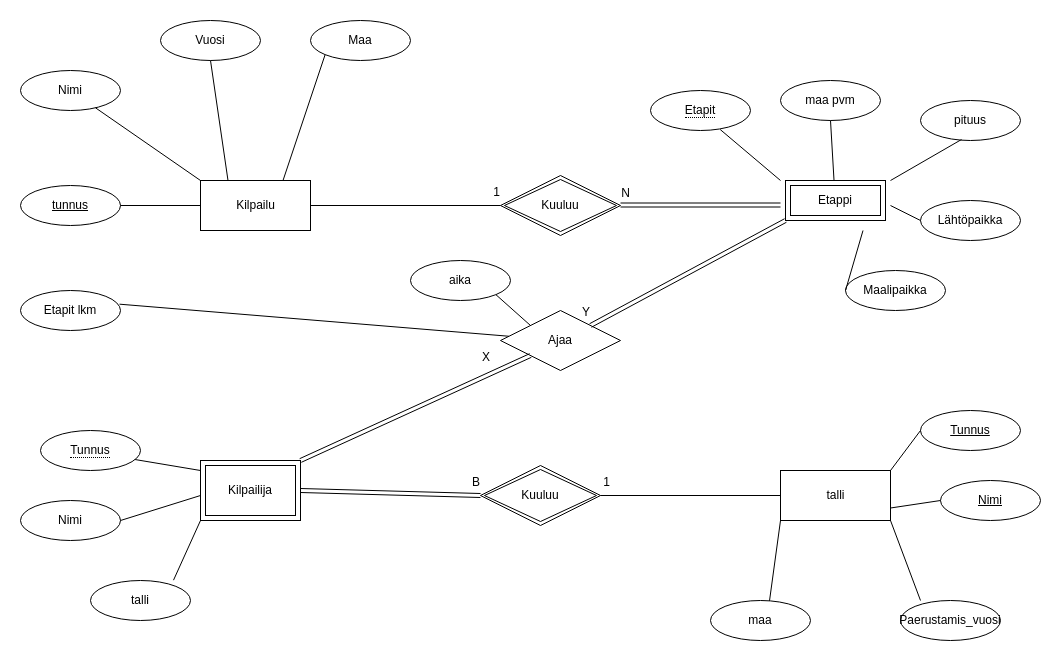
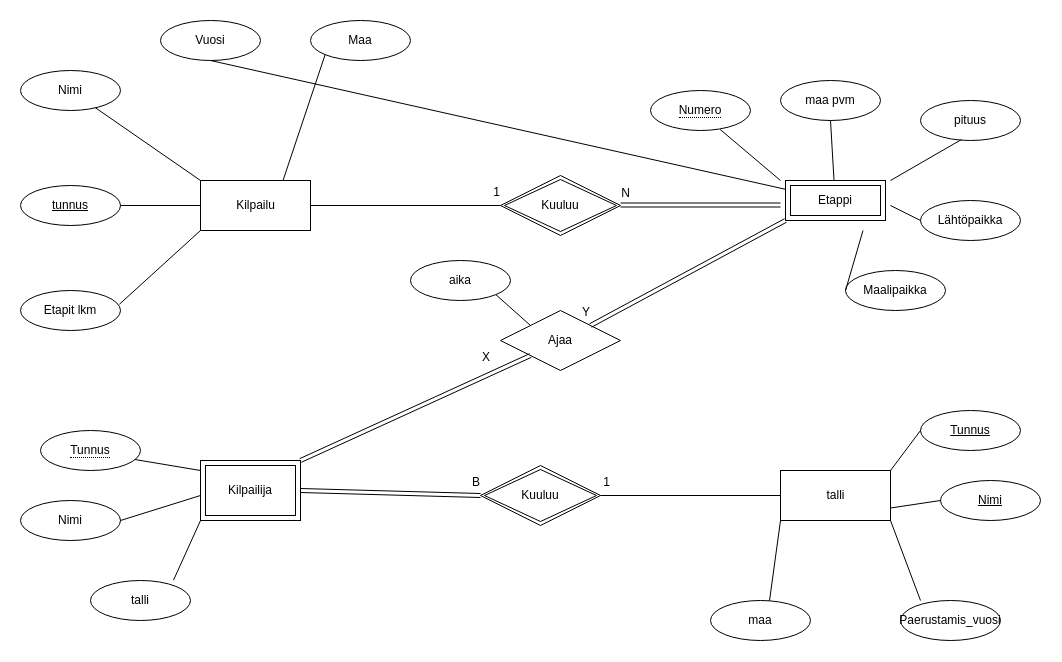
node "Etapit": label "Etapit" -> "Numero"
edge "Vuosi" -- "Kilpailu": now "Vuosi" -- "Etappi"
edge "Etapit lkm" -- "Ajaa": now "Etapit lkm" -- "Kilpailu"
